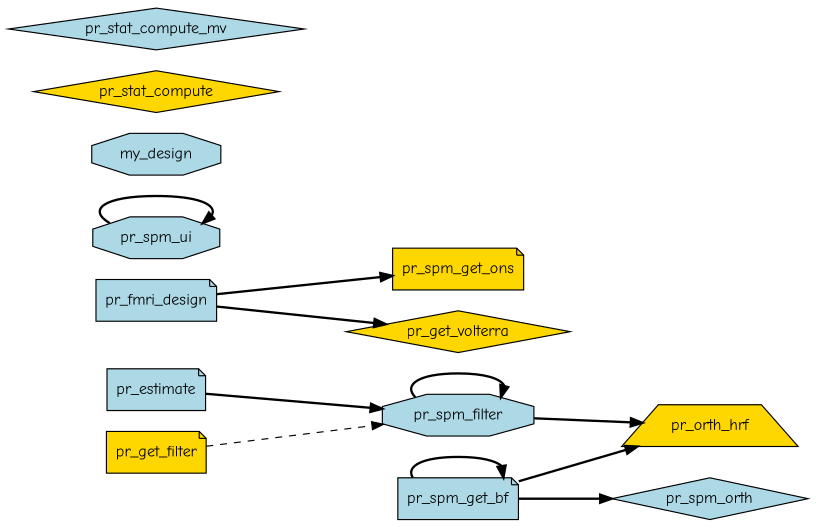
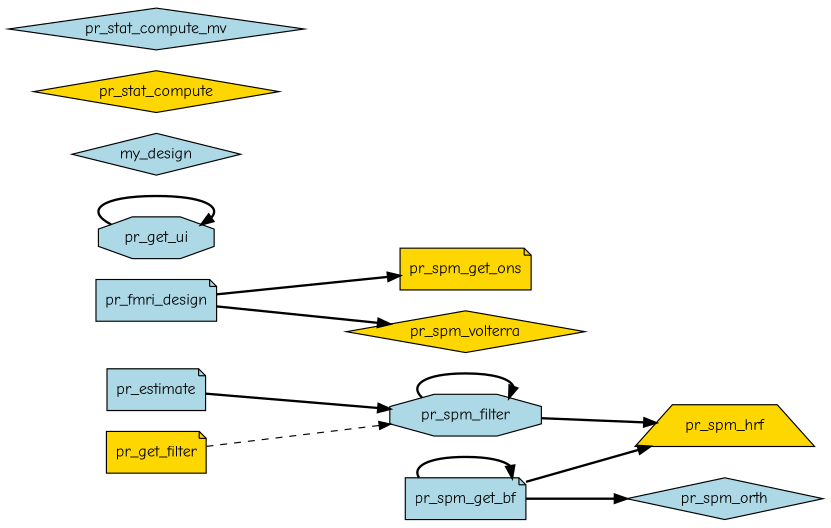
node "my_design": shape octagon -> diamond
node "pr_spm_ui": label "pr_spm_ui" -> "pr_get_ui"
node "pr_get_volterra": label "pr_get_volterra" -> "pr_spm_volterra"
node "pr_orth_hrf": label "pr_orth_hrf" -> "pr_spm_hrf"
